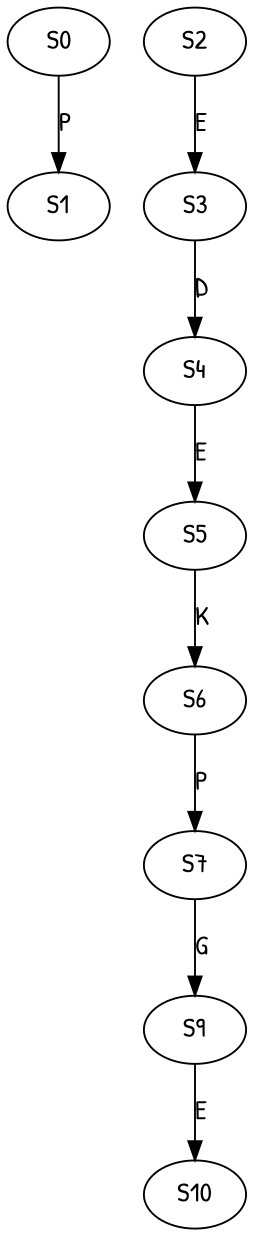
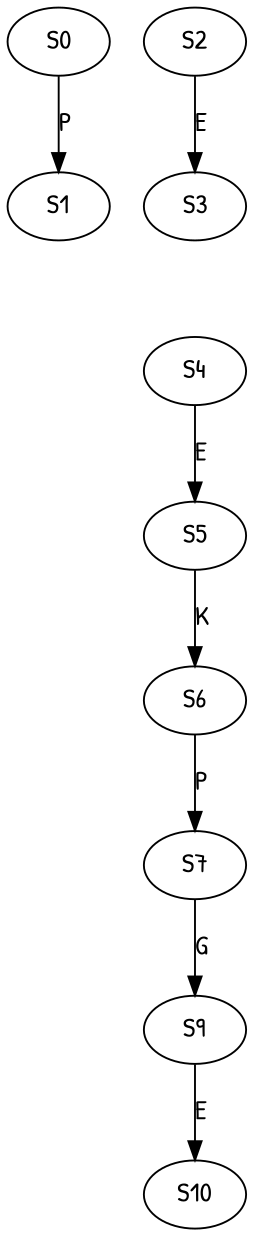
edge "S3" -> "S4": removed, label "D"
